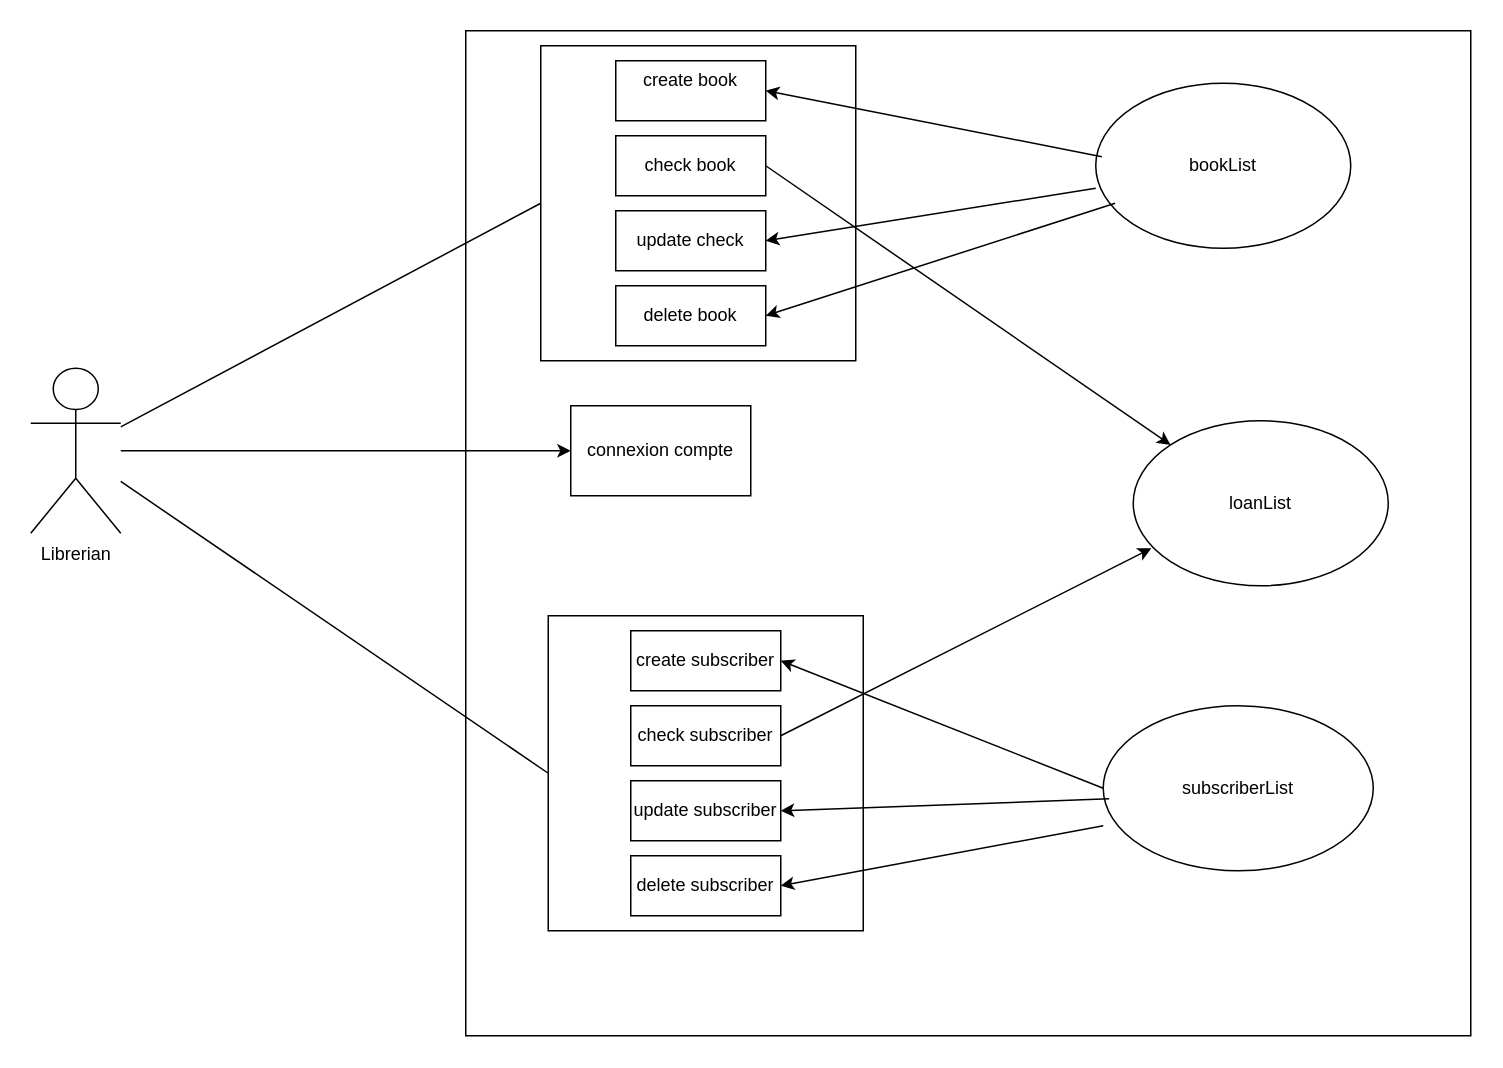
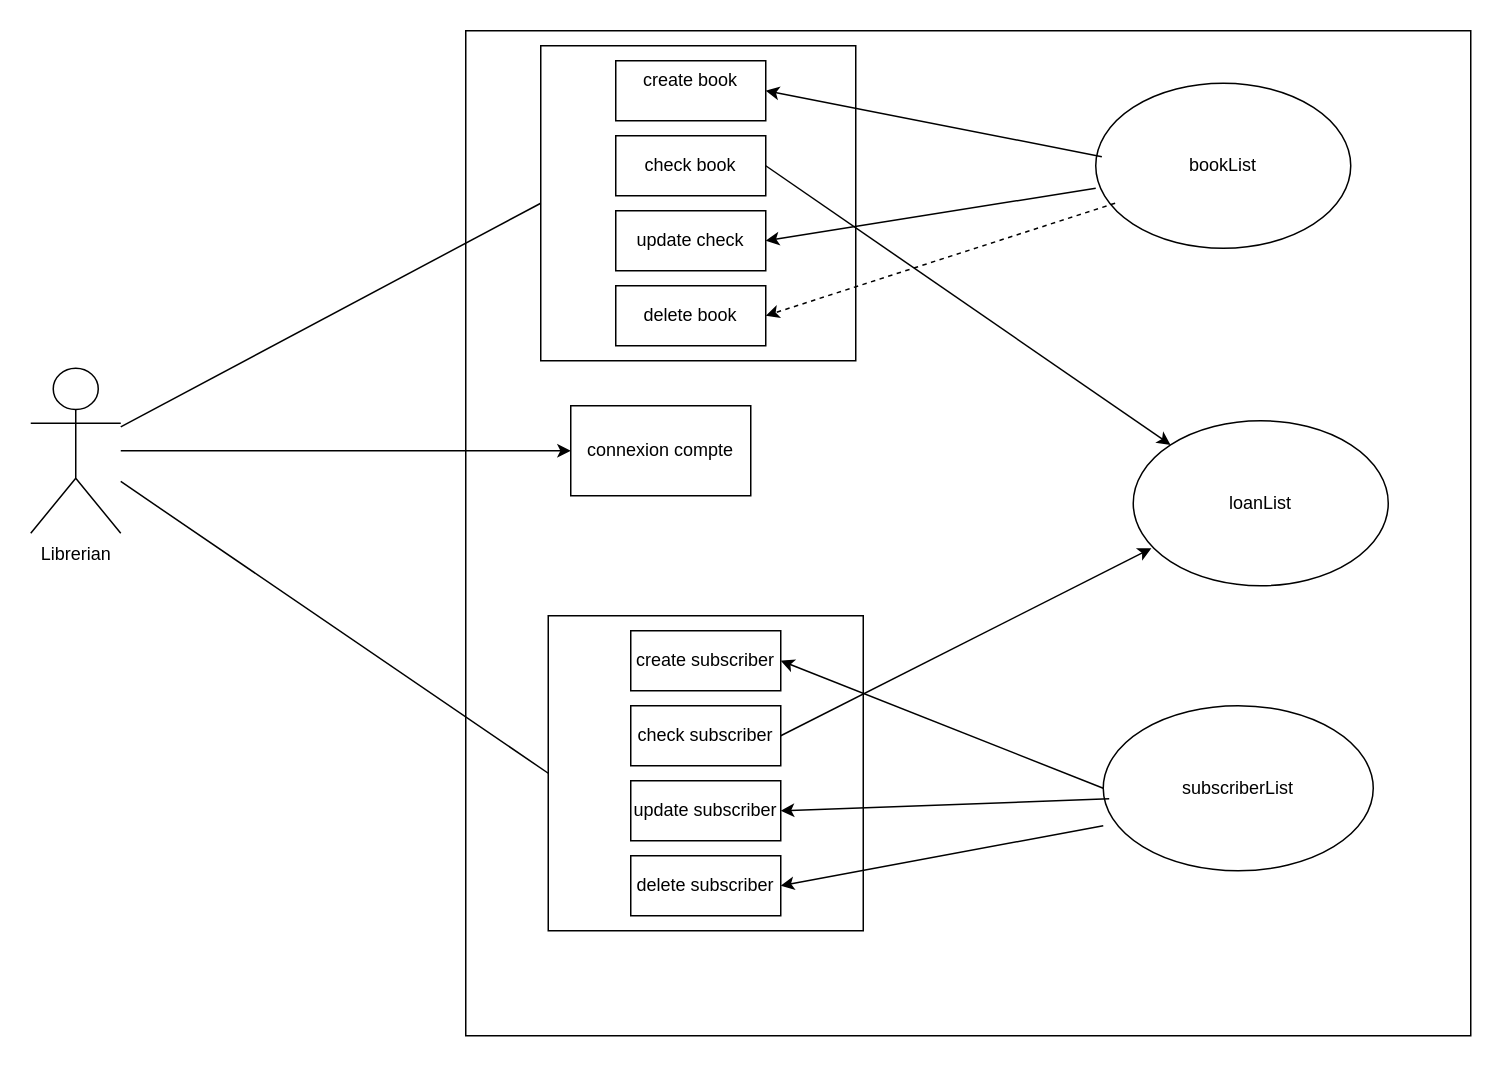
edge "bookList" -> "delete book": style solid -> dashed
